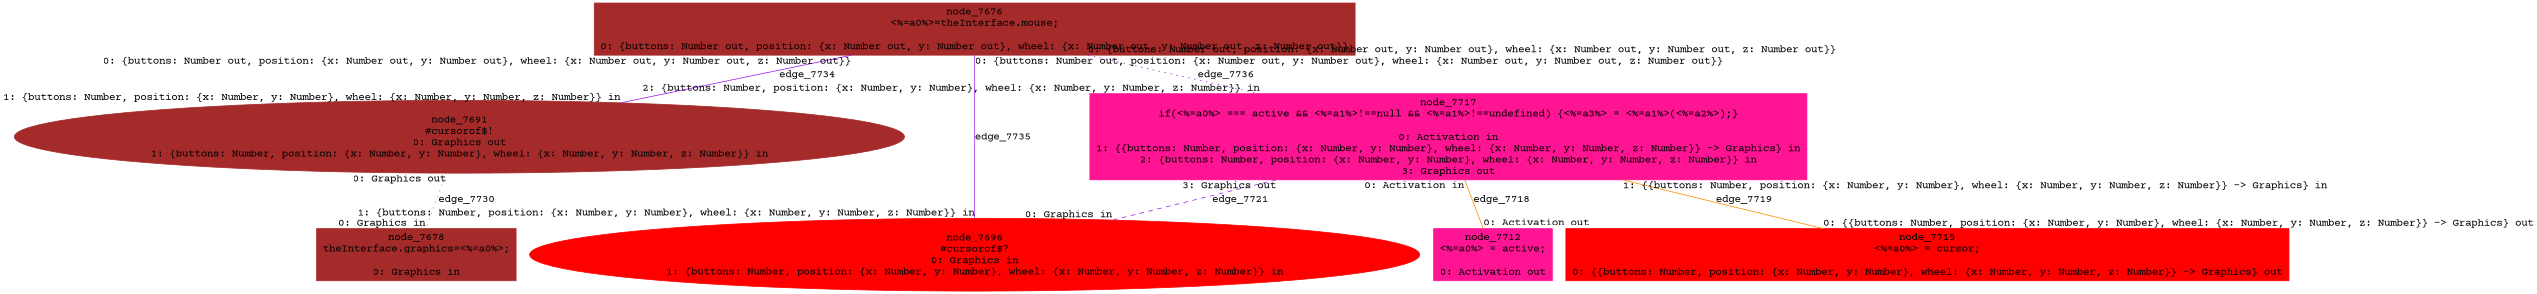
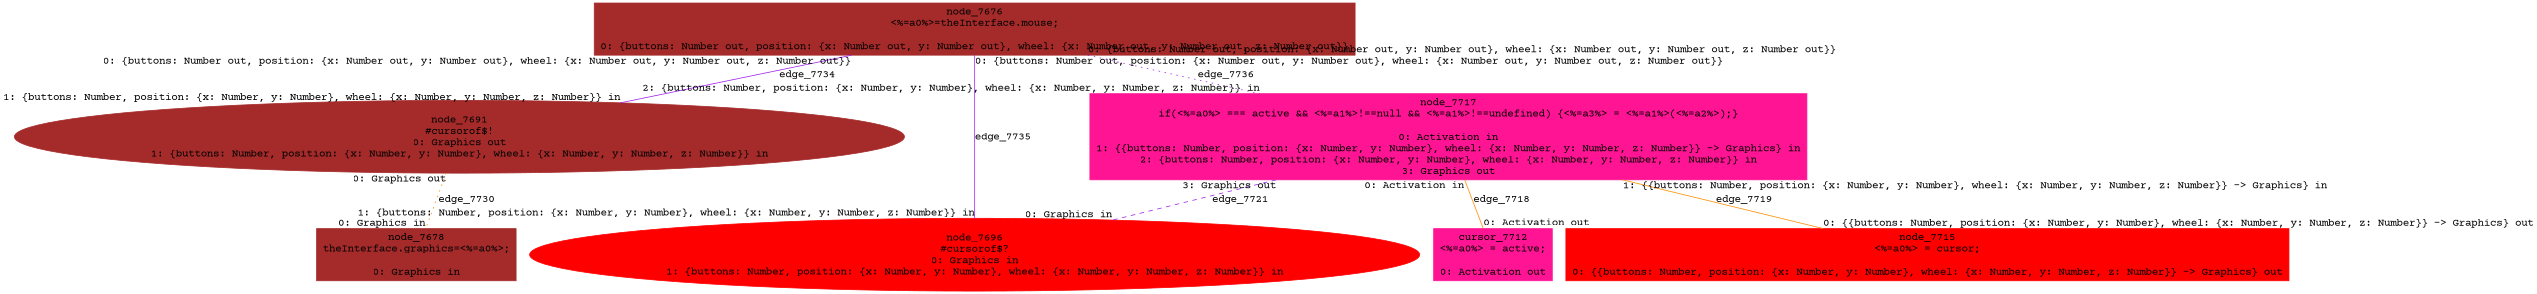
node "node_7712 <%=a0%> = active; 0: Activation out": label "node_7712 <%=a0%> = active; 0: Activation out" -> "cursor_7712 <%=a0%> = active; 0: Activation out"
